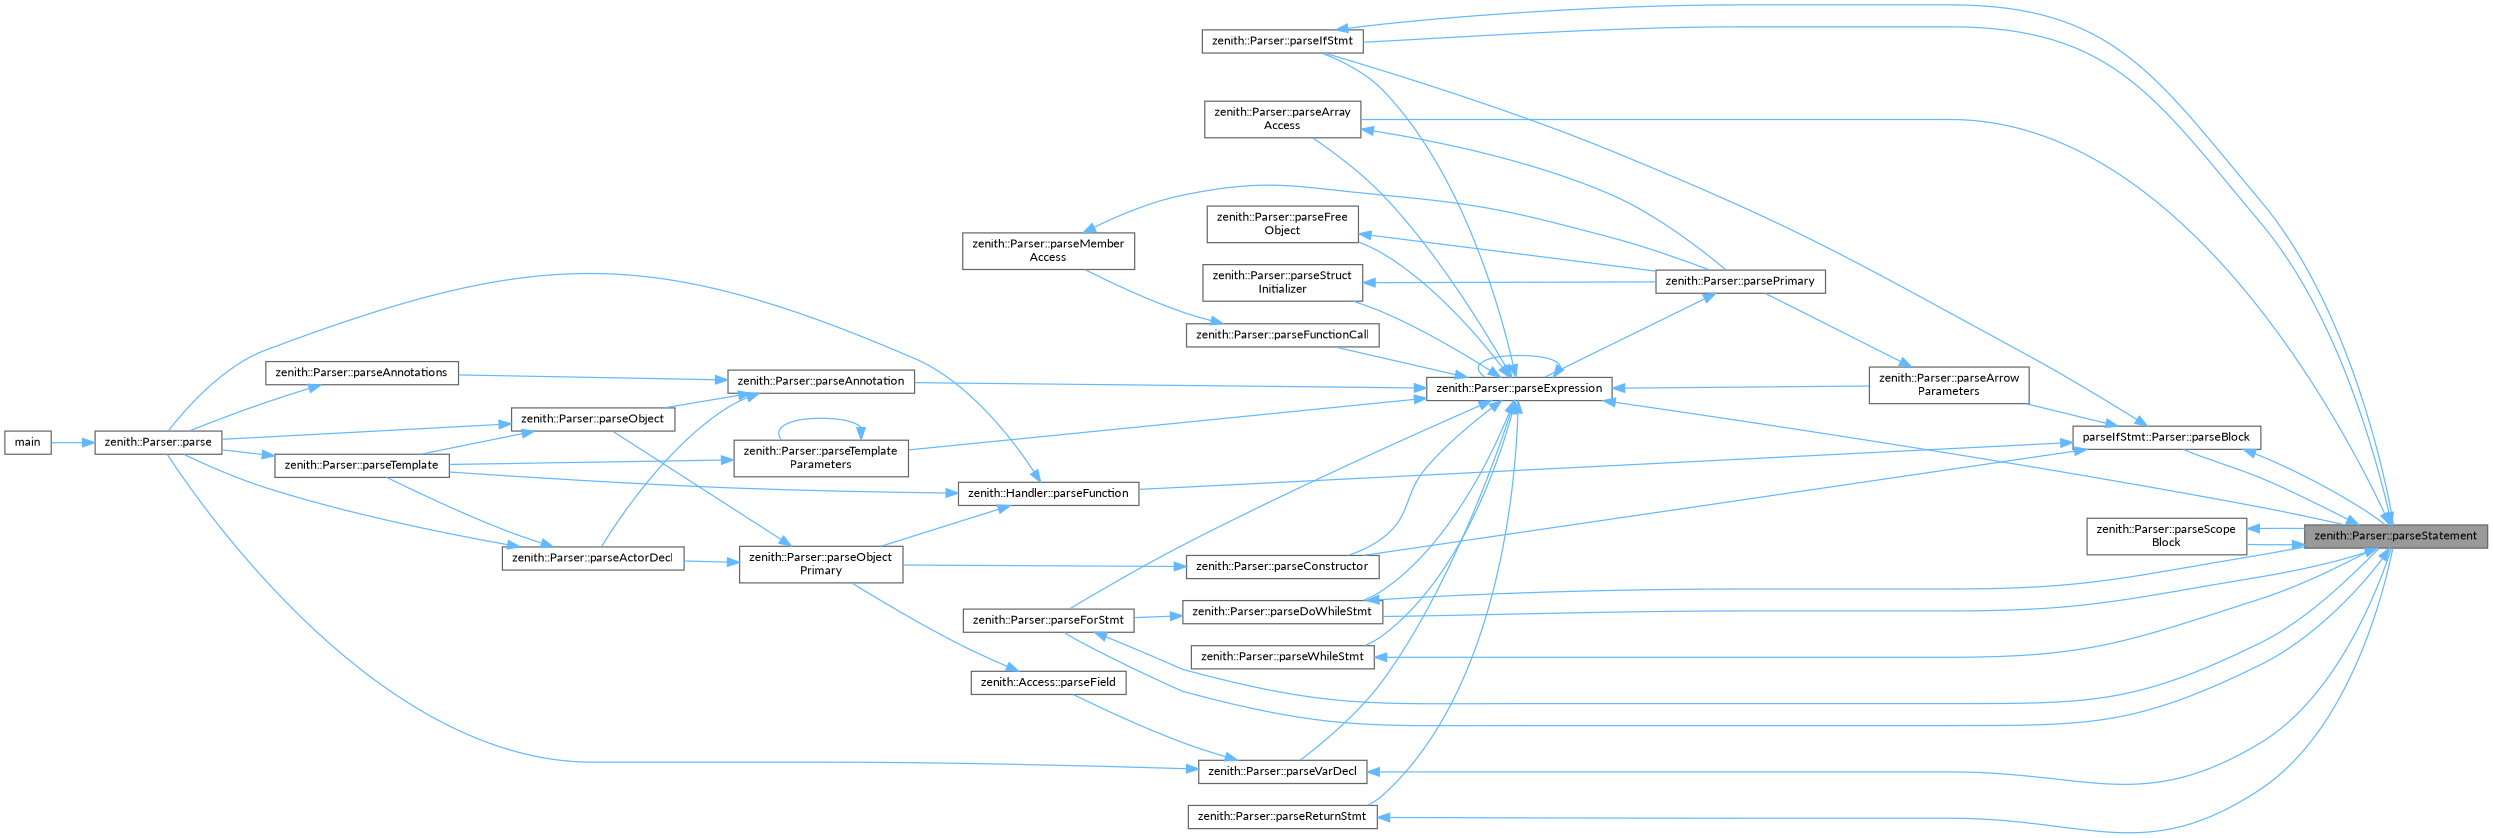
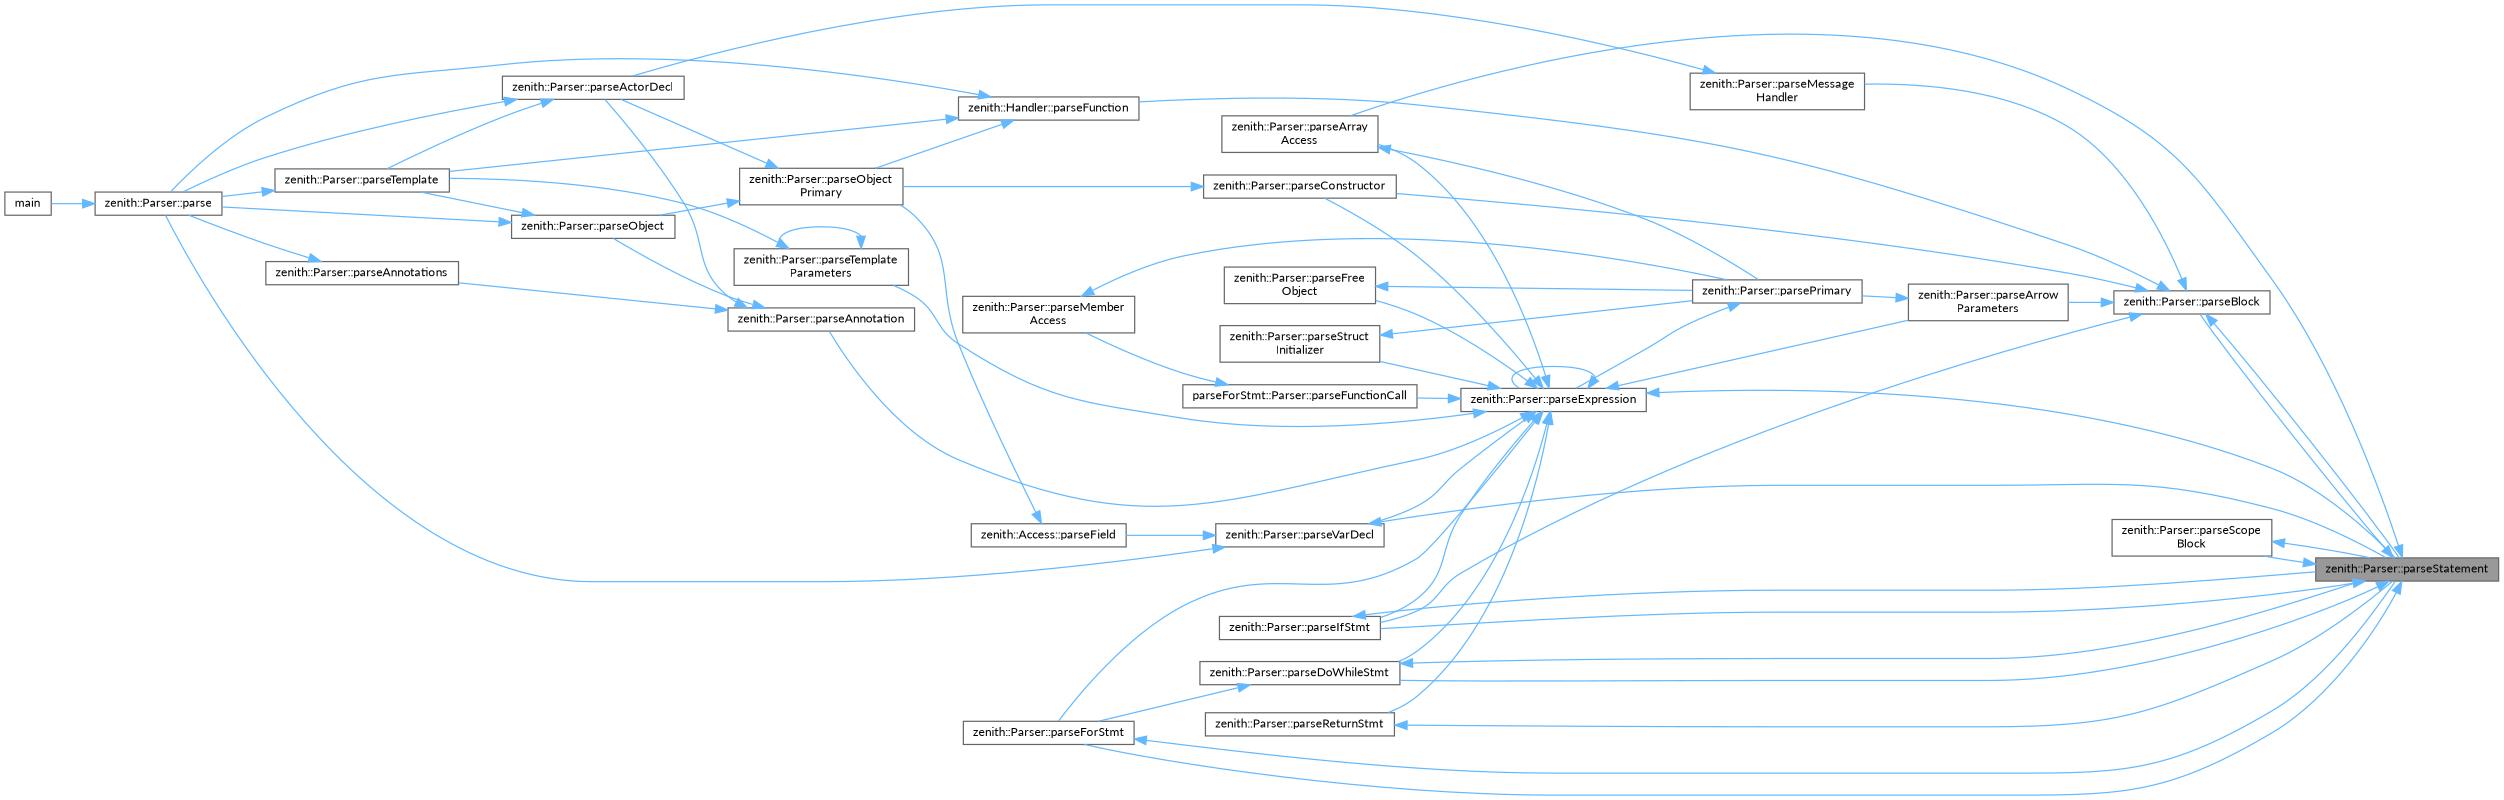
node "zenith::Parser::parseMessage Handler": added
node "zenith::Parser::parseFunctionCall": label "zenith::Parser::parseFunctionCall" -> "parseForStmt::Parser::parseFunctionCall"
node "parseIfStmt::Parser::parseBlock": label "parseIfStmt::Parser::parseBlock" -> "zenith::Parser::parseBlock"
node "zenith::Parser::parseWhileStmt": removed
